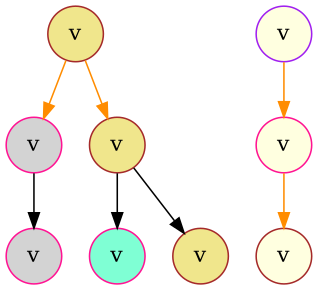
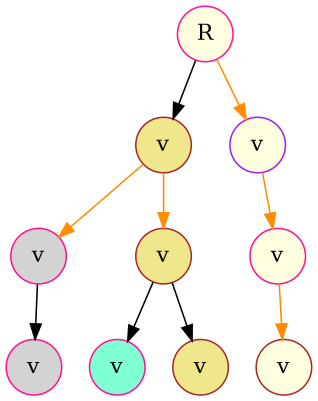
node "R": added
